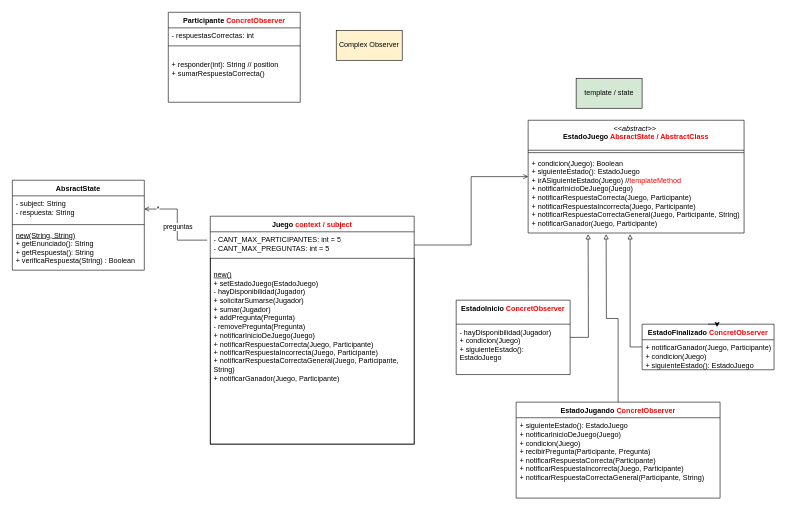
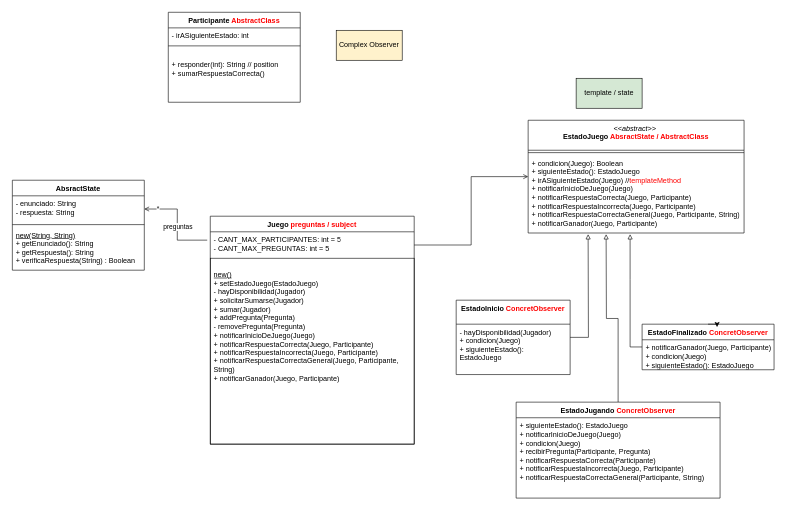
node "Participante ConcretObserver": label "Participante ConcretObserver" -> "Participante AbstractClass"
node "- respuestasCorrectas: int": label "- respuestasCorrectas: int" -> "- irASiguienteEstado: int"
node "- subject: String - respuesta: String": label "- subject: String - respuesta: String" -> "- enunciado: String - respuesta: String"
node "Juego context / subject": label "Juego context / subject" -> "Juego preguntas / subject"
